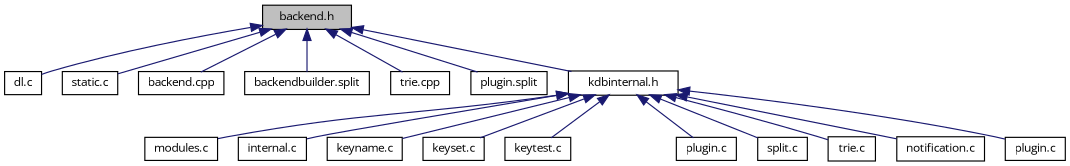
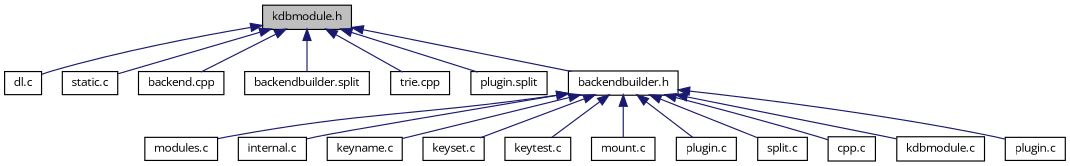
node "backend.h": label "backend.h" -> "kdbmodule.h"
node "kdbinternal.h": label "kdbinternal.h" -> "backendbuilder.h"
node "mount.c": added
node "trie.c": label "trie.c" -> "cpp.c"
node "notification.c": label "notification.c" -> "kdbmodule.c"
